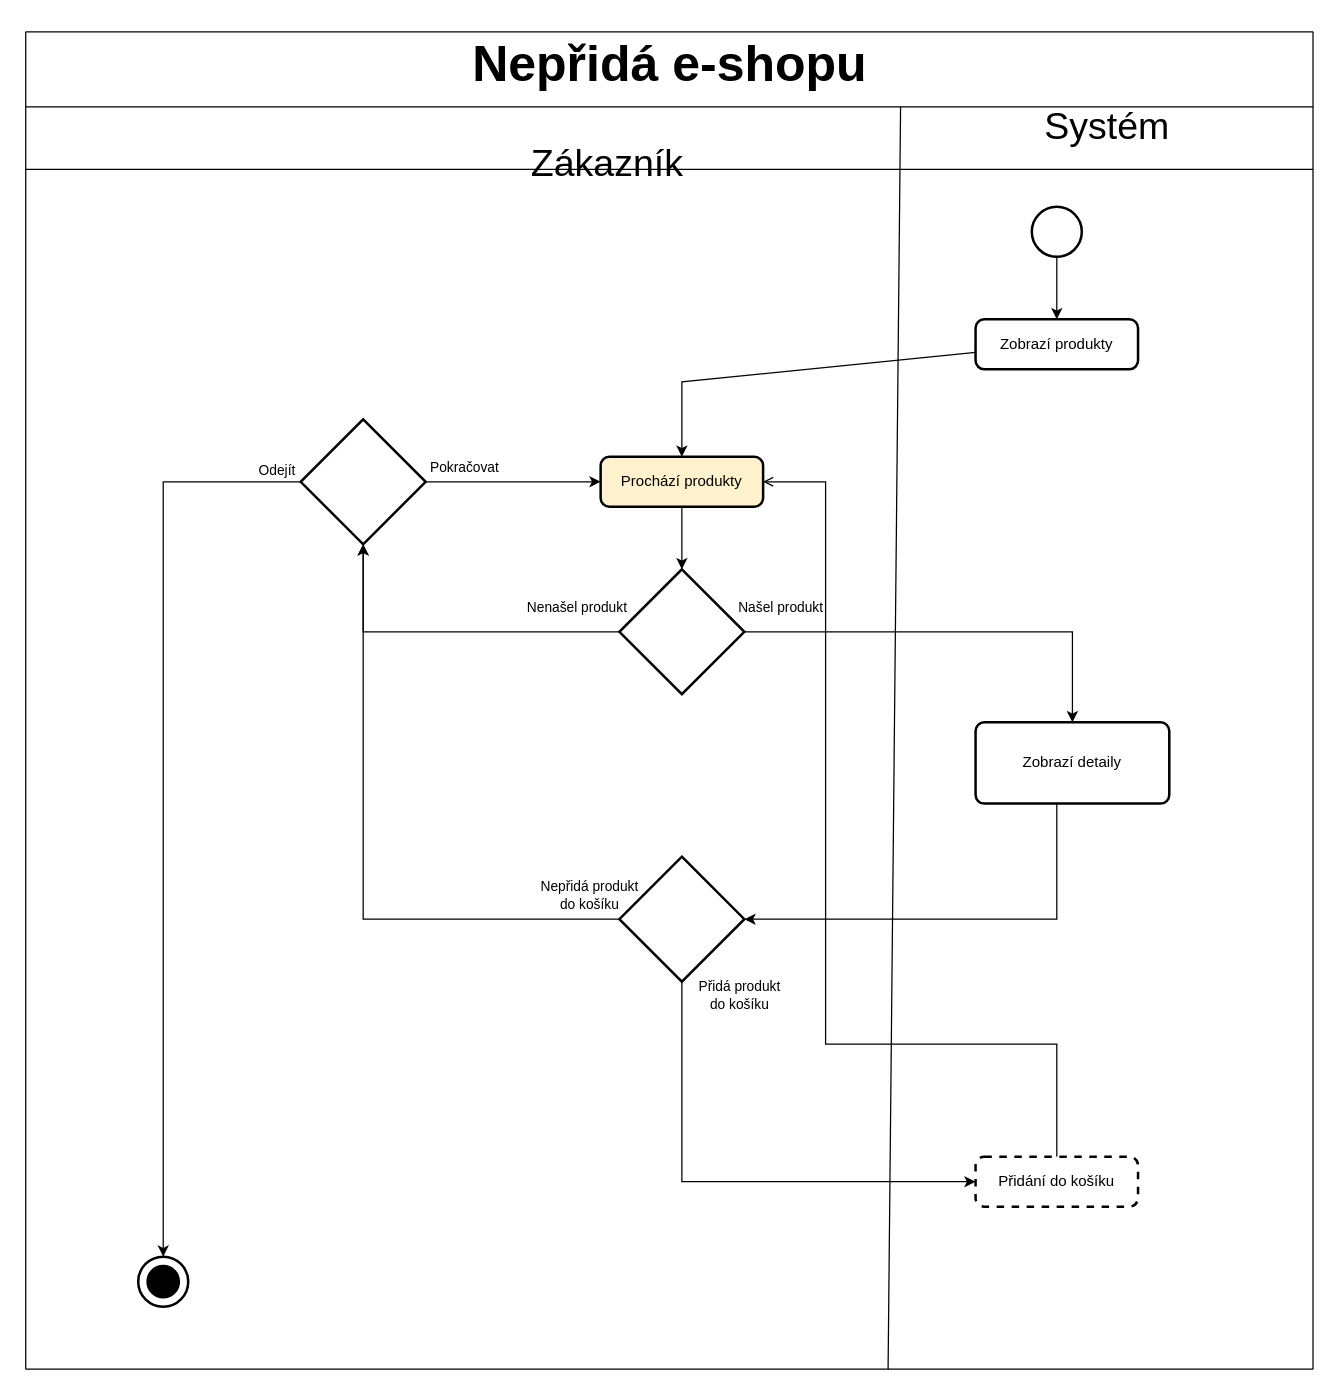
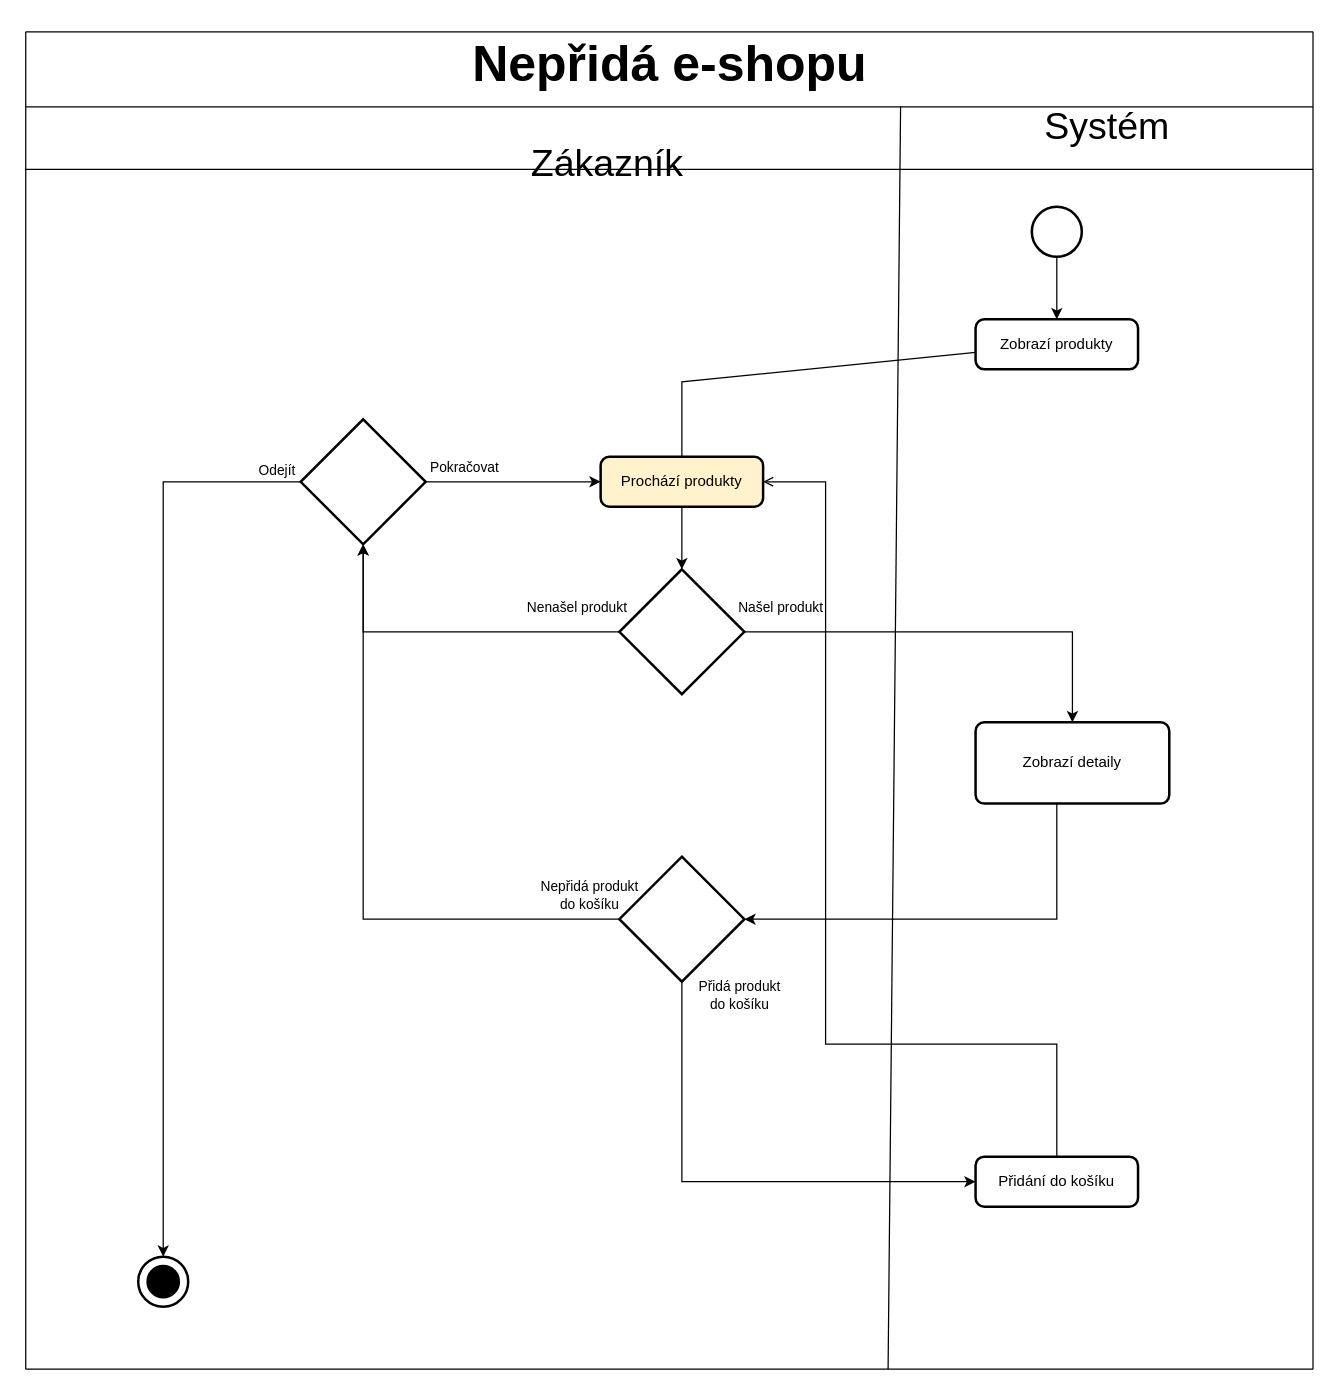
edge "Zobrazí produkty" -> "Prochází produkty": arrowhead classic -> none
node "Přidání do košíku": style dashed -> solid
